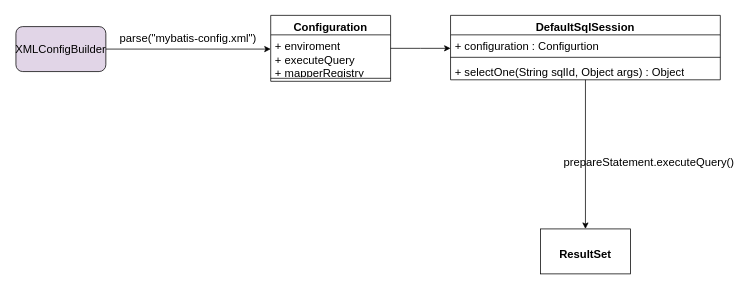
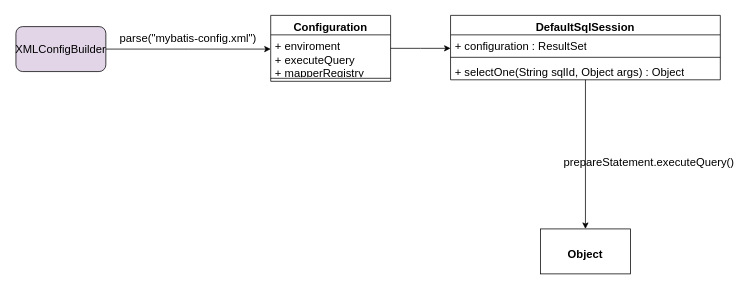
node "+ configuration : Configurtion": label "+ configuration : Configurtion" -> "+ configuration : ResultSet"
node "ResultSet": label "ResultSet" -> "Object"
